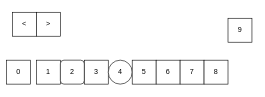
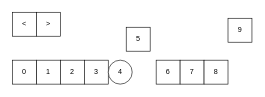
node "0": moved (18, 72) -> (24, 72)
node "2": shape rounded rectangle -> rectangle
node "5": moved (144, 72) -> (138, 39)
